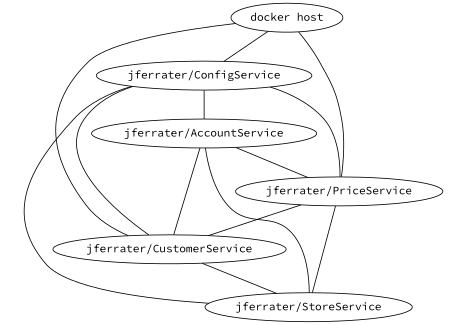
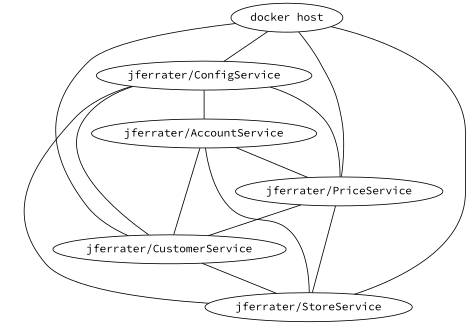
edge "docker host" -- "jferrater/StoreService": added
